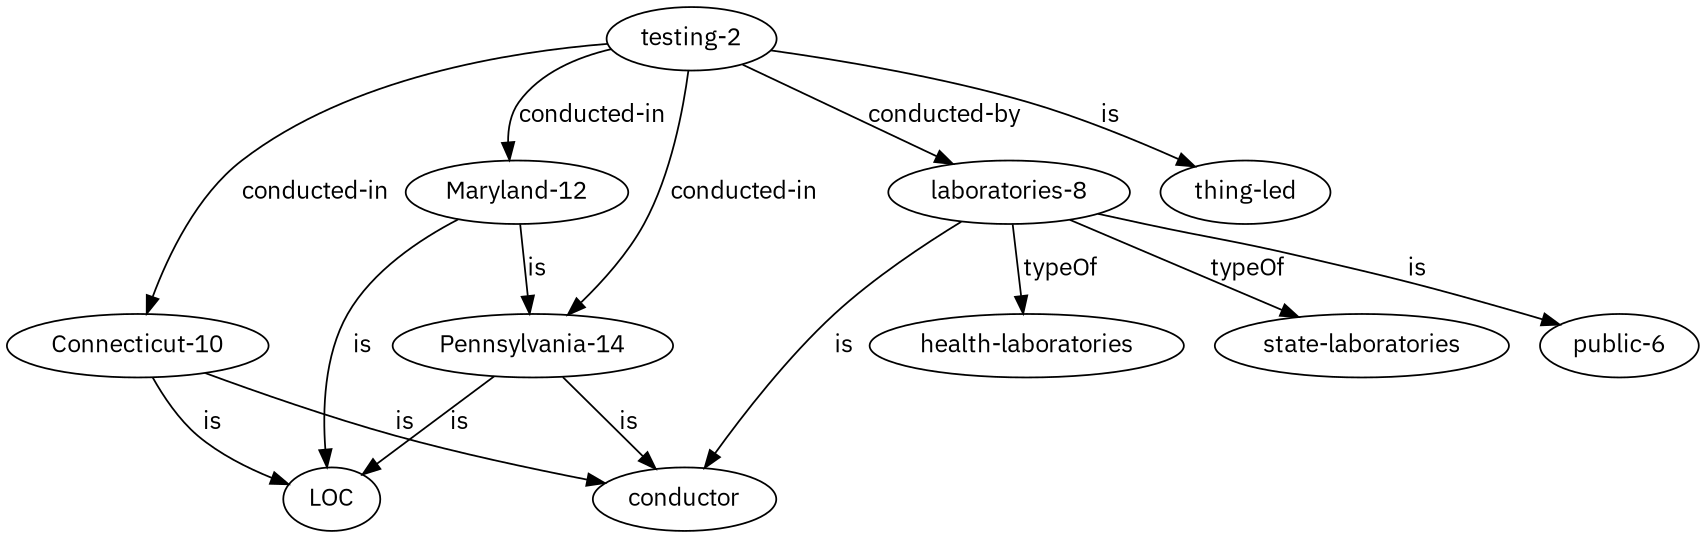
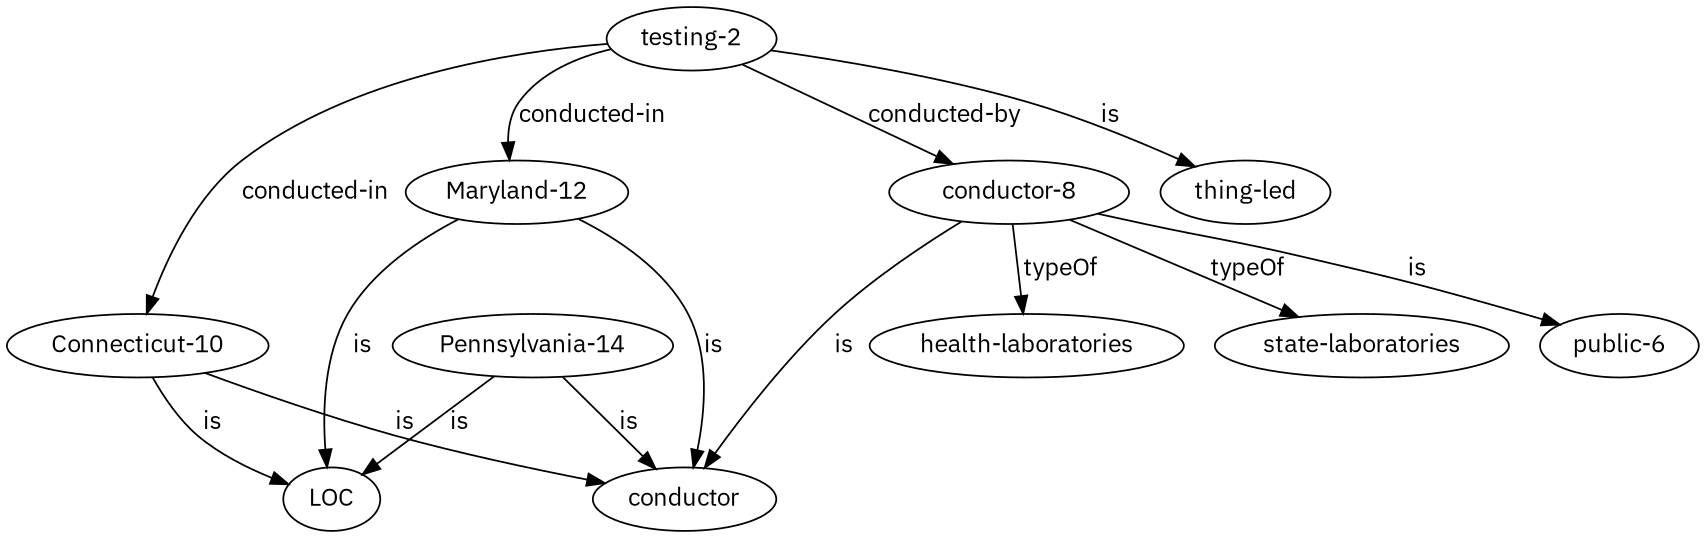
node "laboratories-8": label "laboratories-8" -> "conductor-8"
edge "testing-2" -> "Pennsylvania-14": removed, label "conducted-in"
edge "Maryland-12" -> "Pennsylvania-14": now "Maryland-12" -> "conductor"
